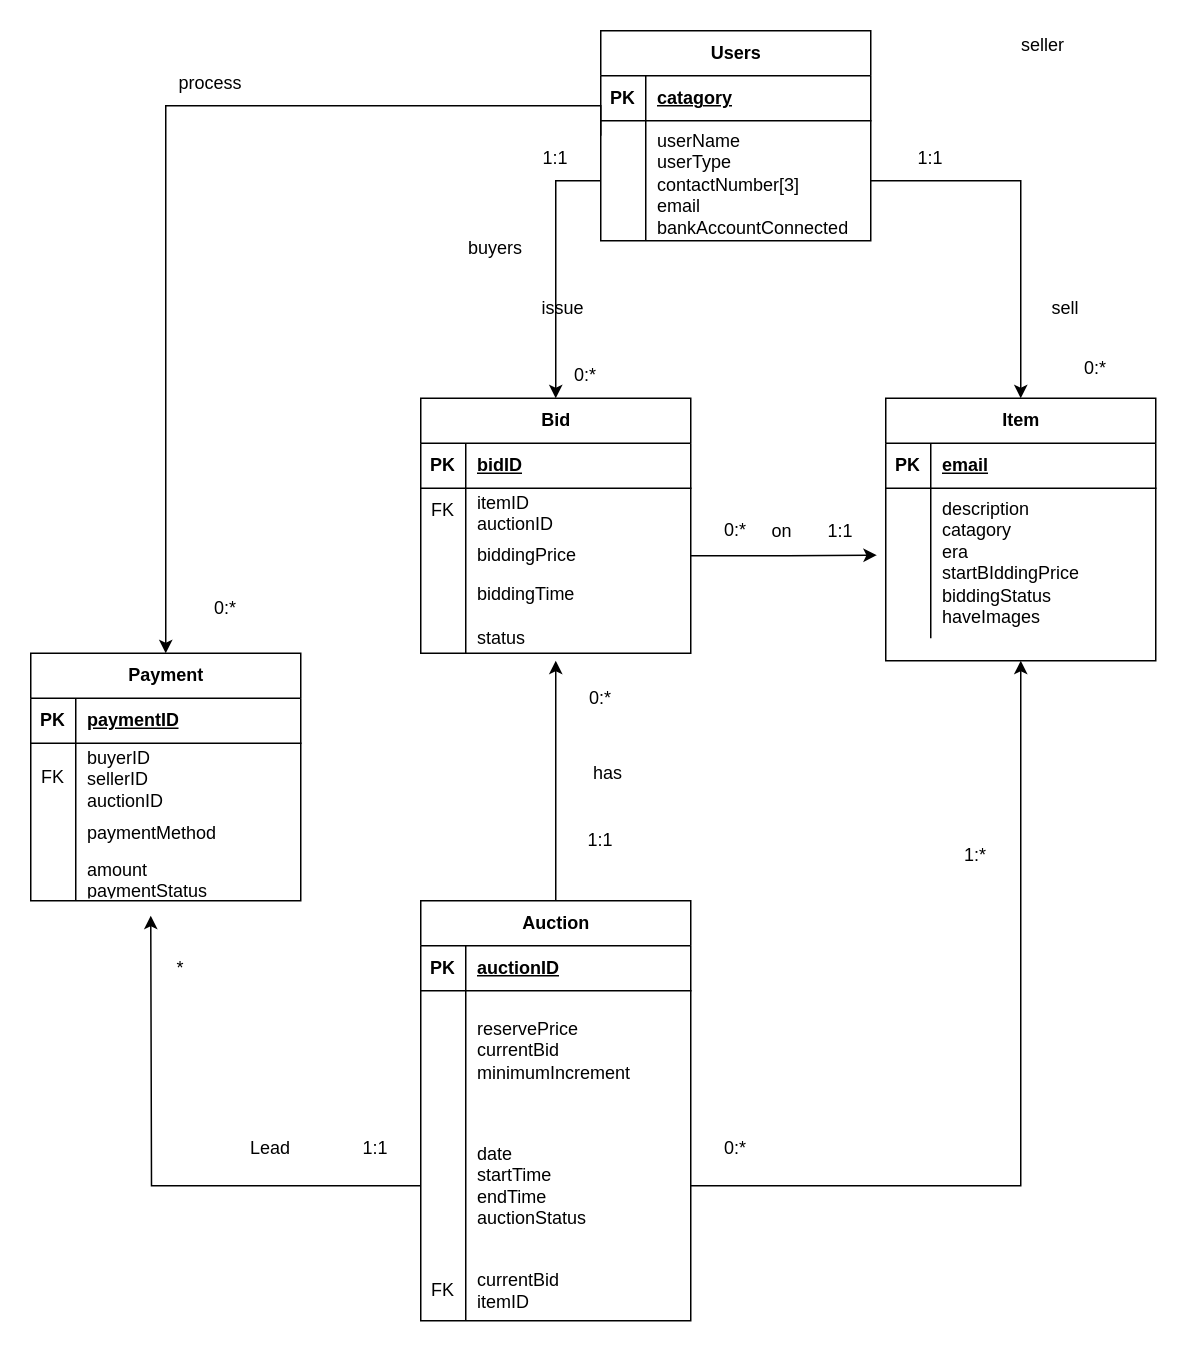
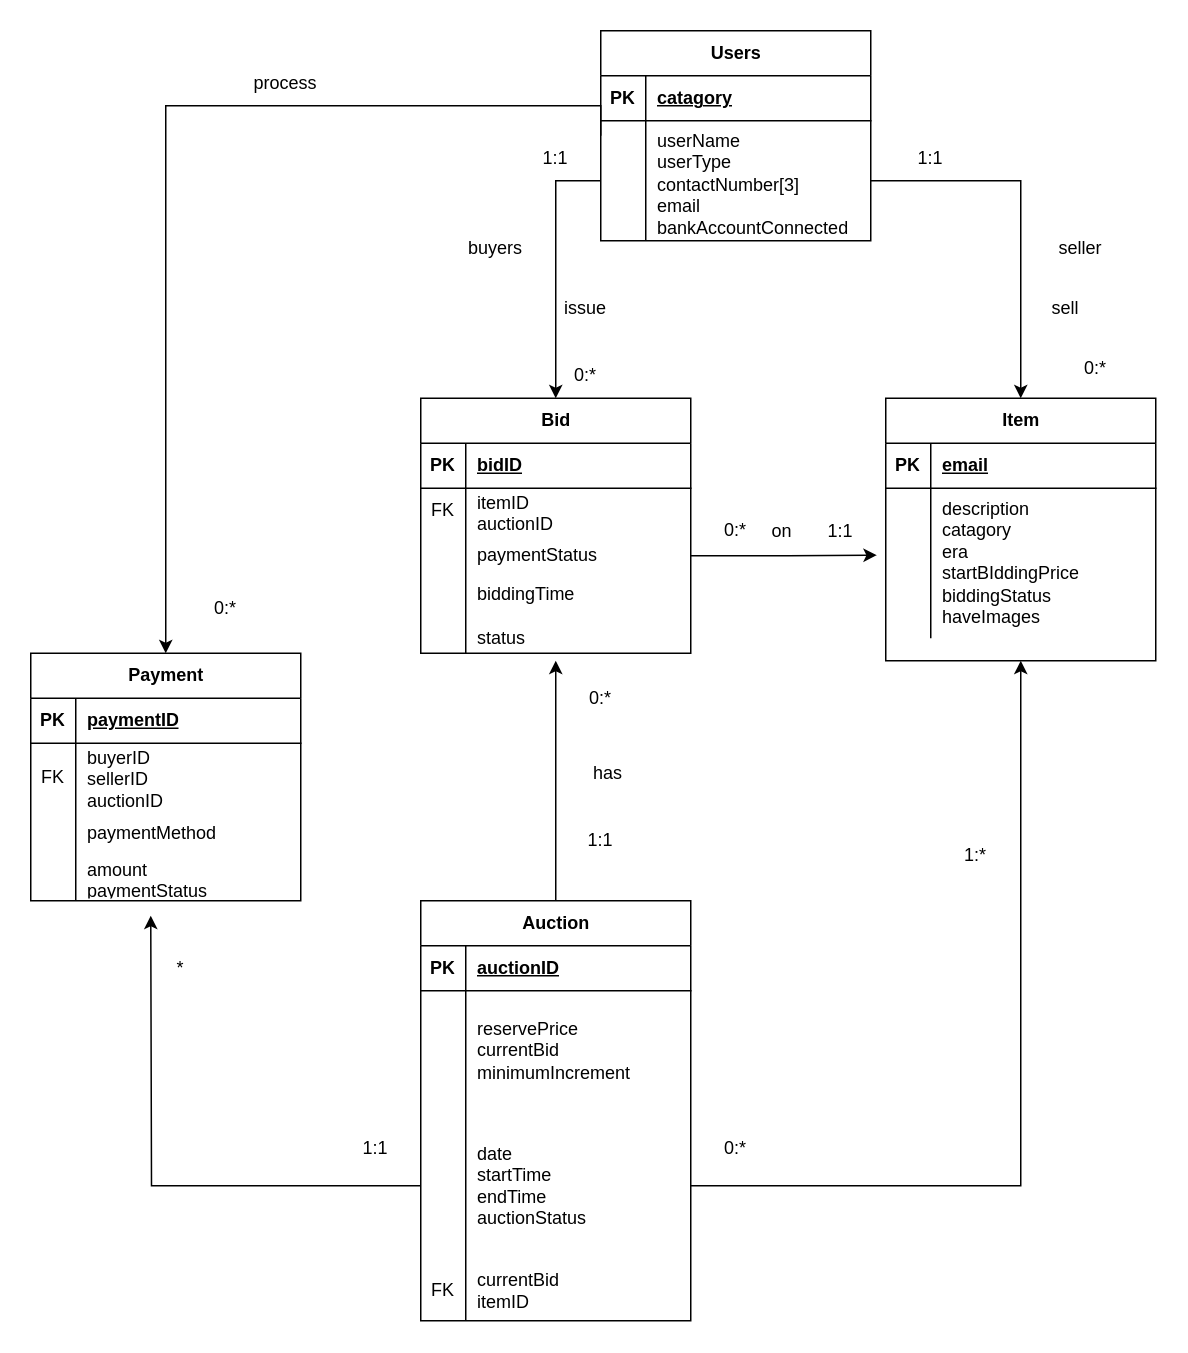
node "seller": moved (1043, 46) -> (1081, 248)
node "process": moved (211, 83) -> (286, 83)
node "issue": moved (563, 308) -> (586, 308)
node "biddingPrice": label "biddingPrice" -> "paymentStatus"
node "Lead": removed
